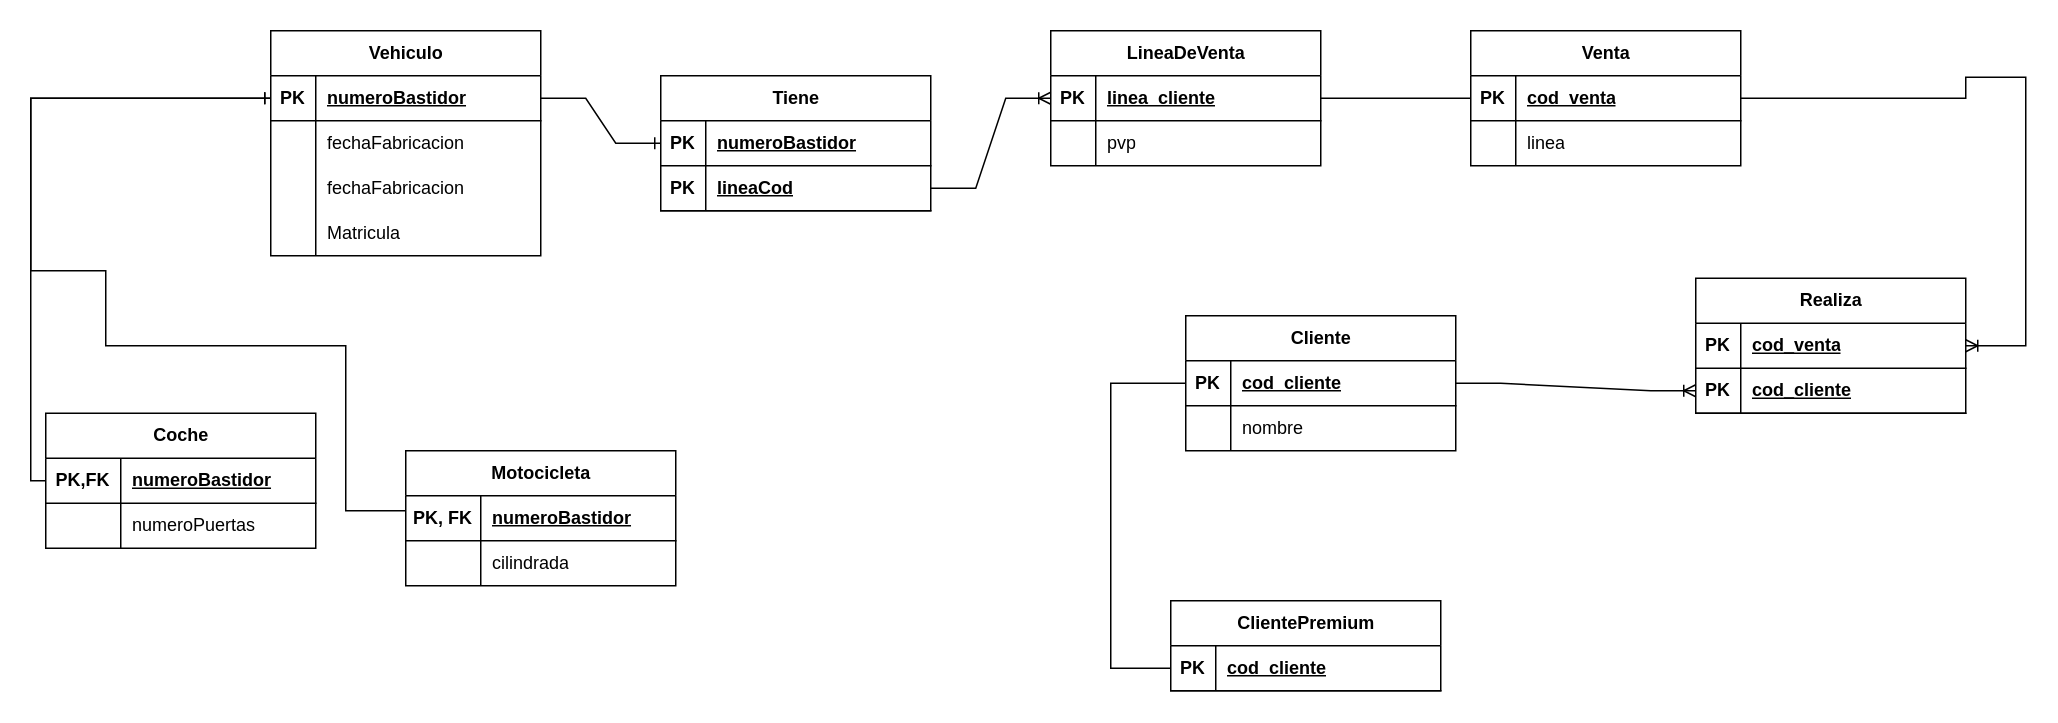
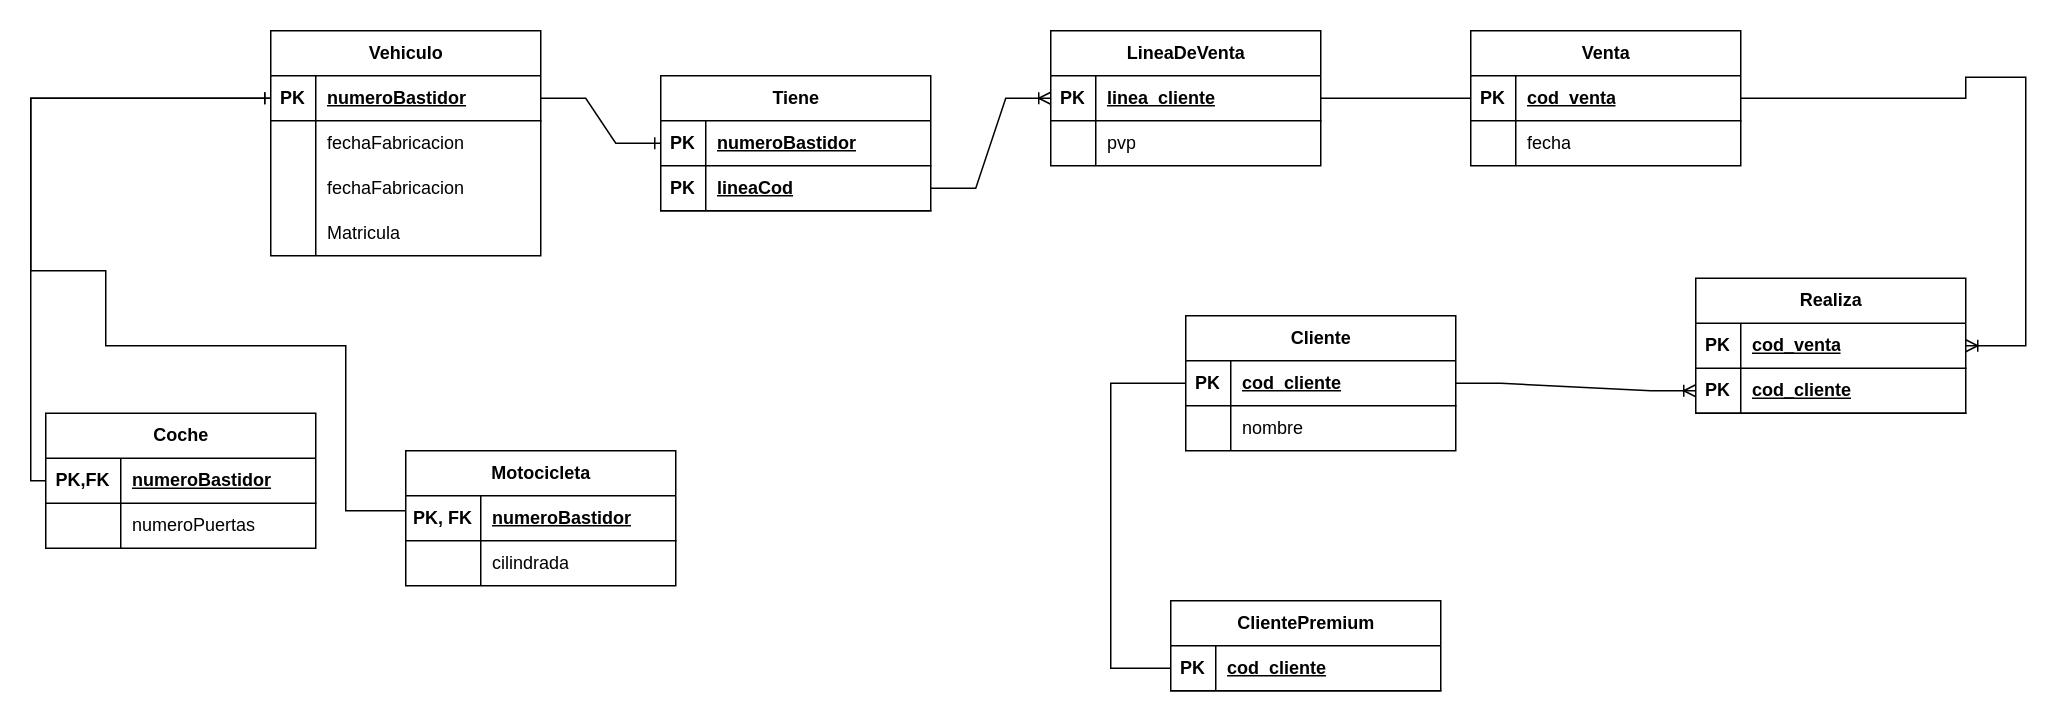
node "linea": label "linea" -> "fecha"
